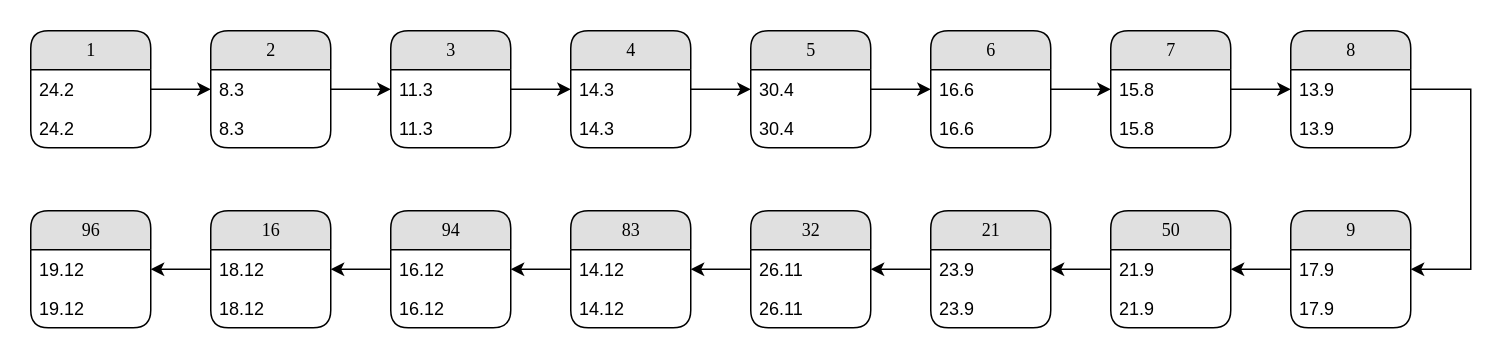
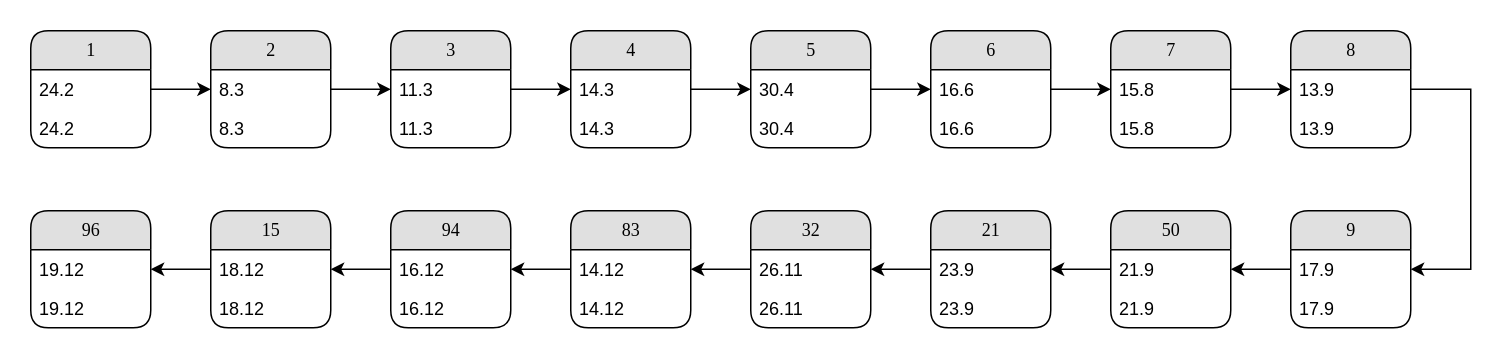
node "16": label "16" -> "15"
